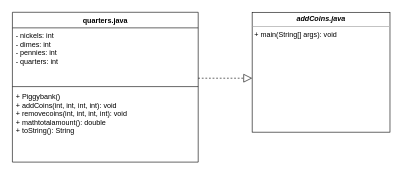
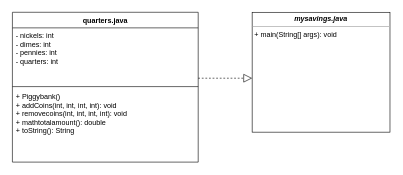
node "addCoins.java + main(String[] args): void": label "addCoins.java + main(String[] args): void" -> "mysavings.java + main(String[] args): void"
